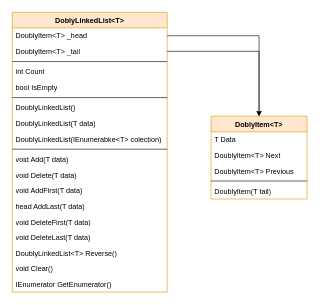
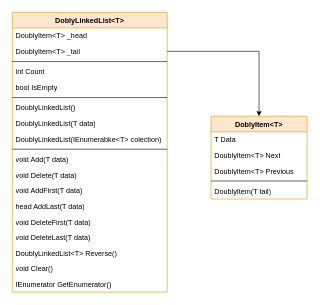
edge "DoublyItem<T> _head" -> "DoblyItem<T>": removed
